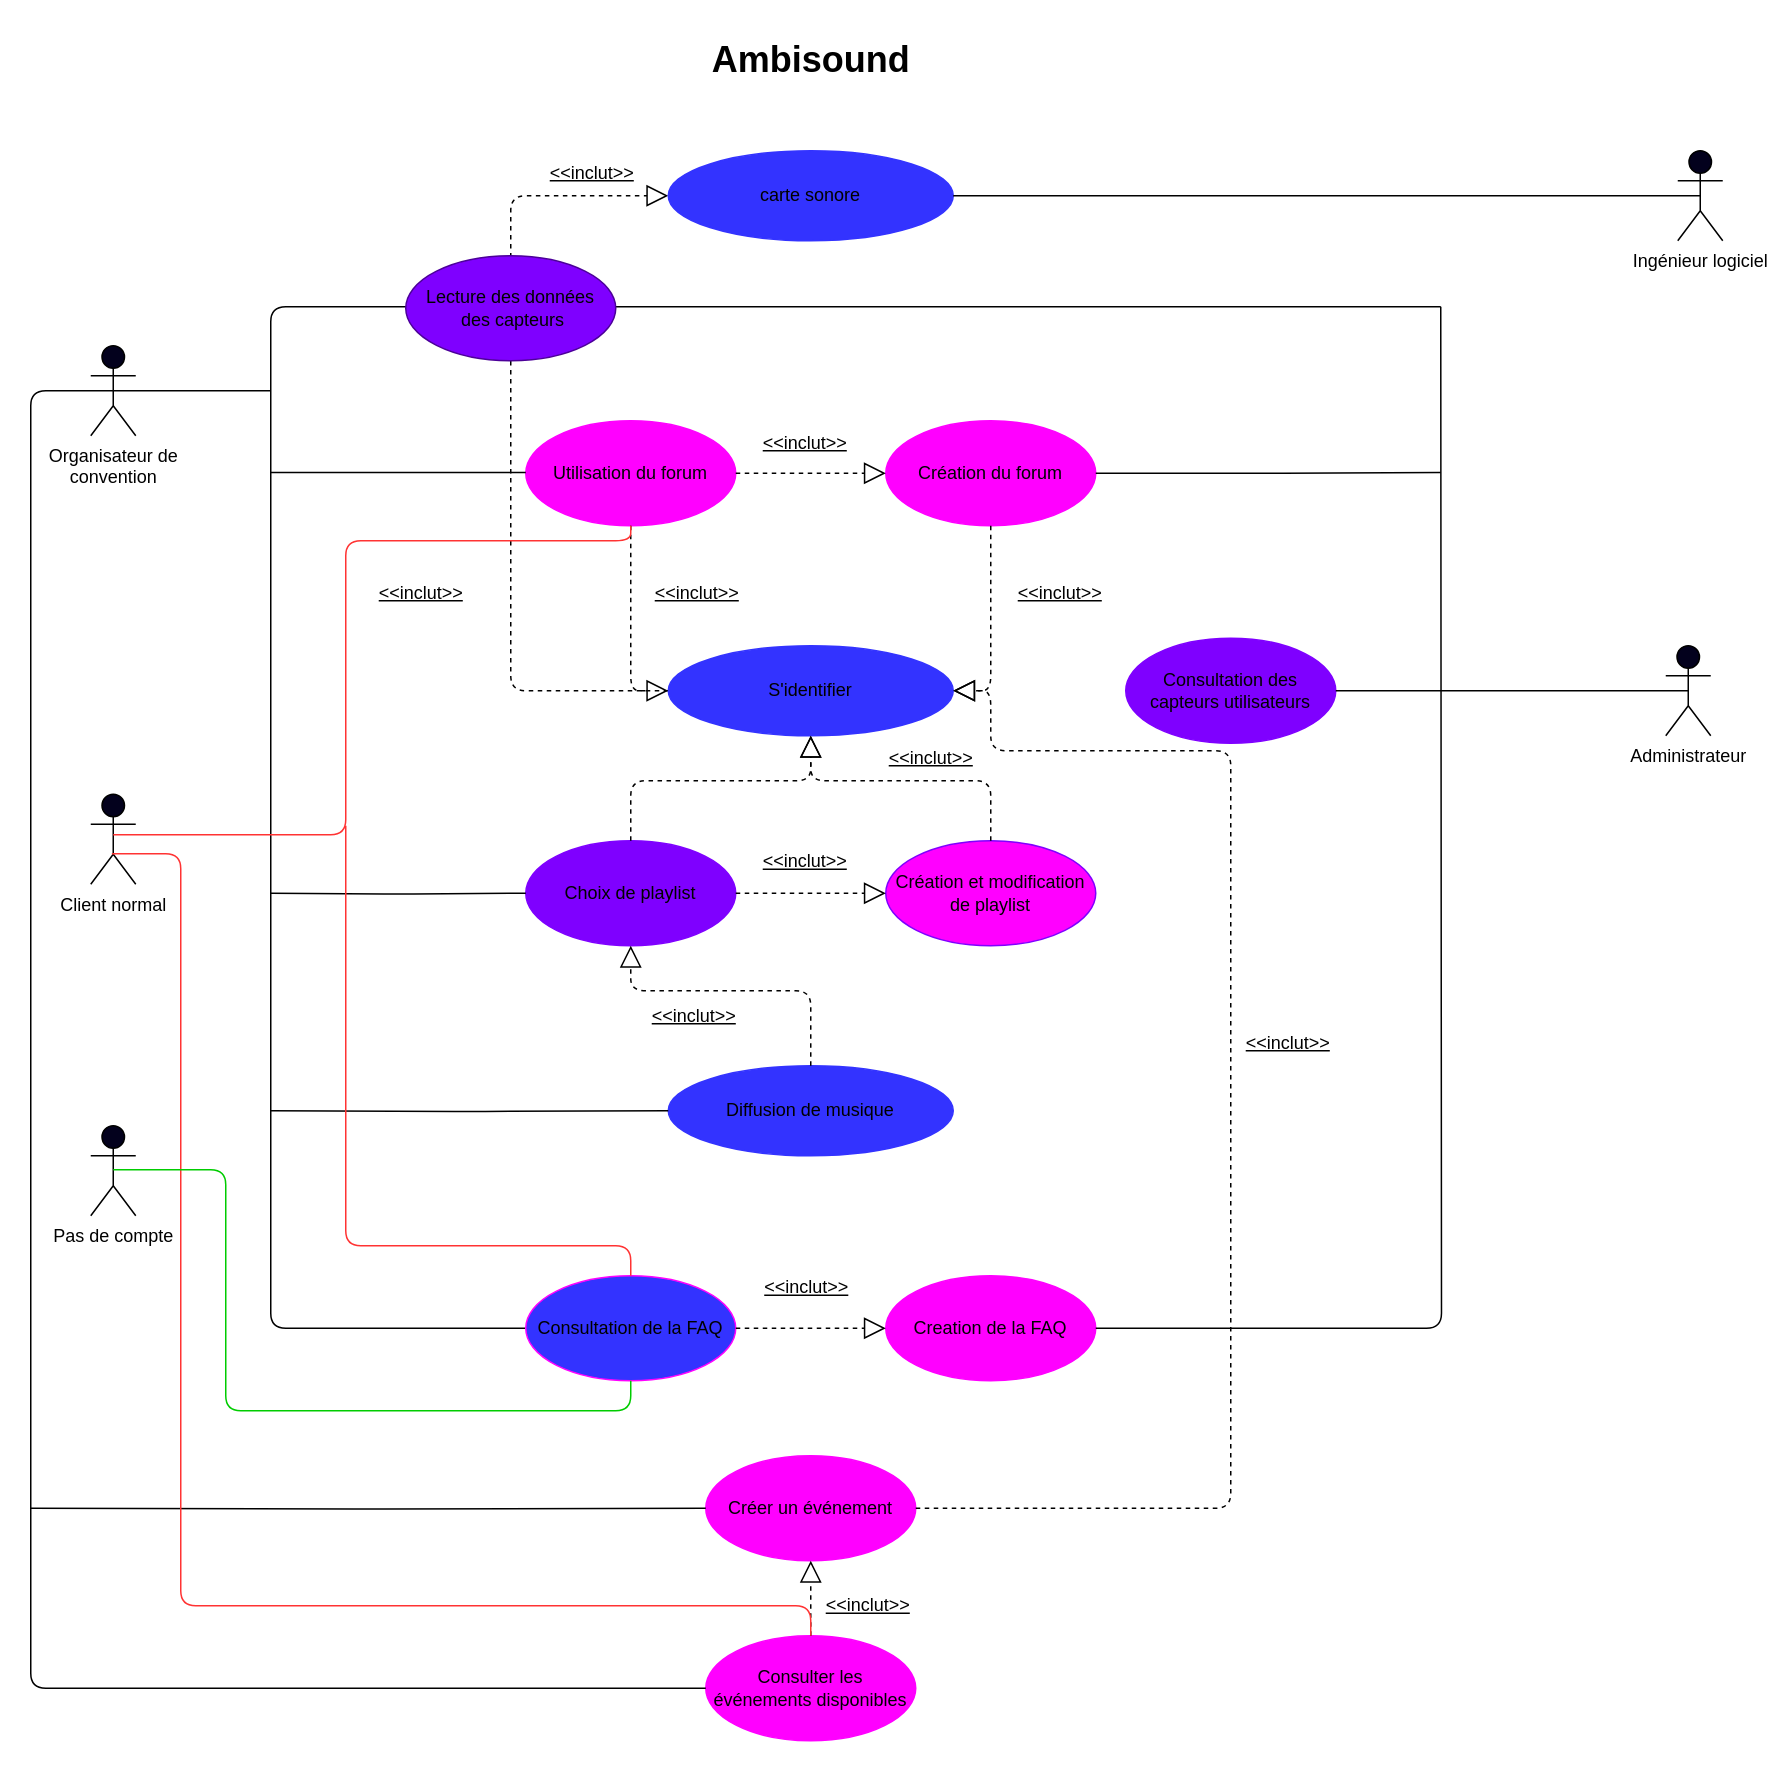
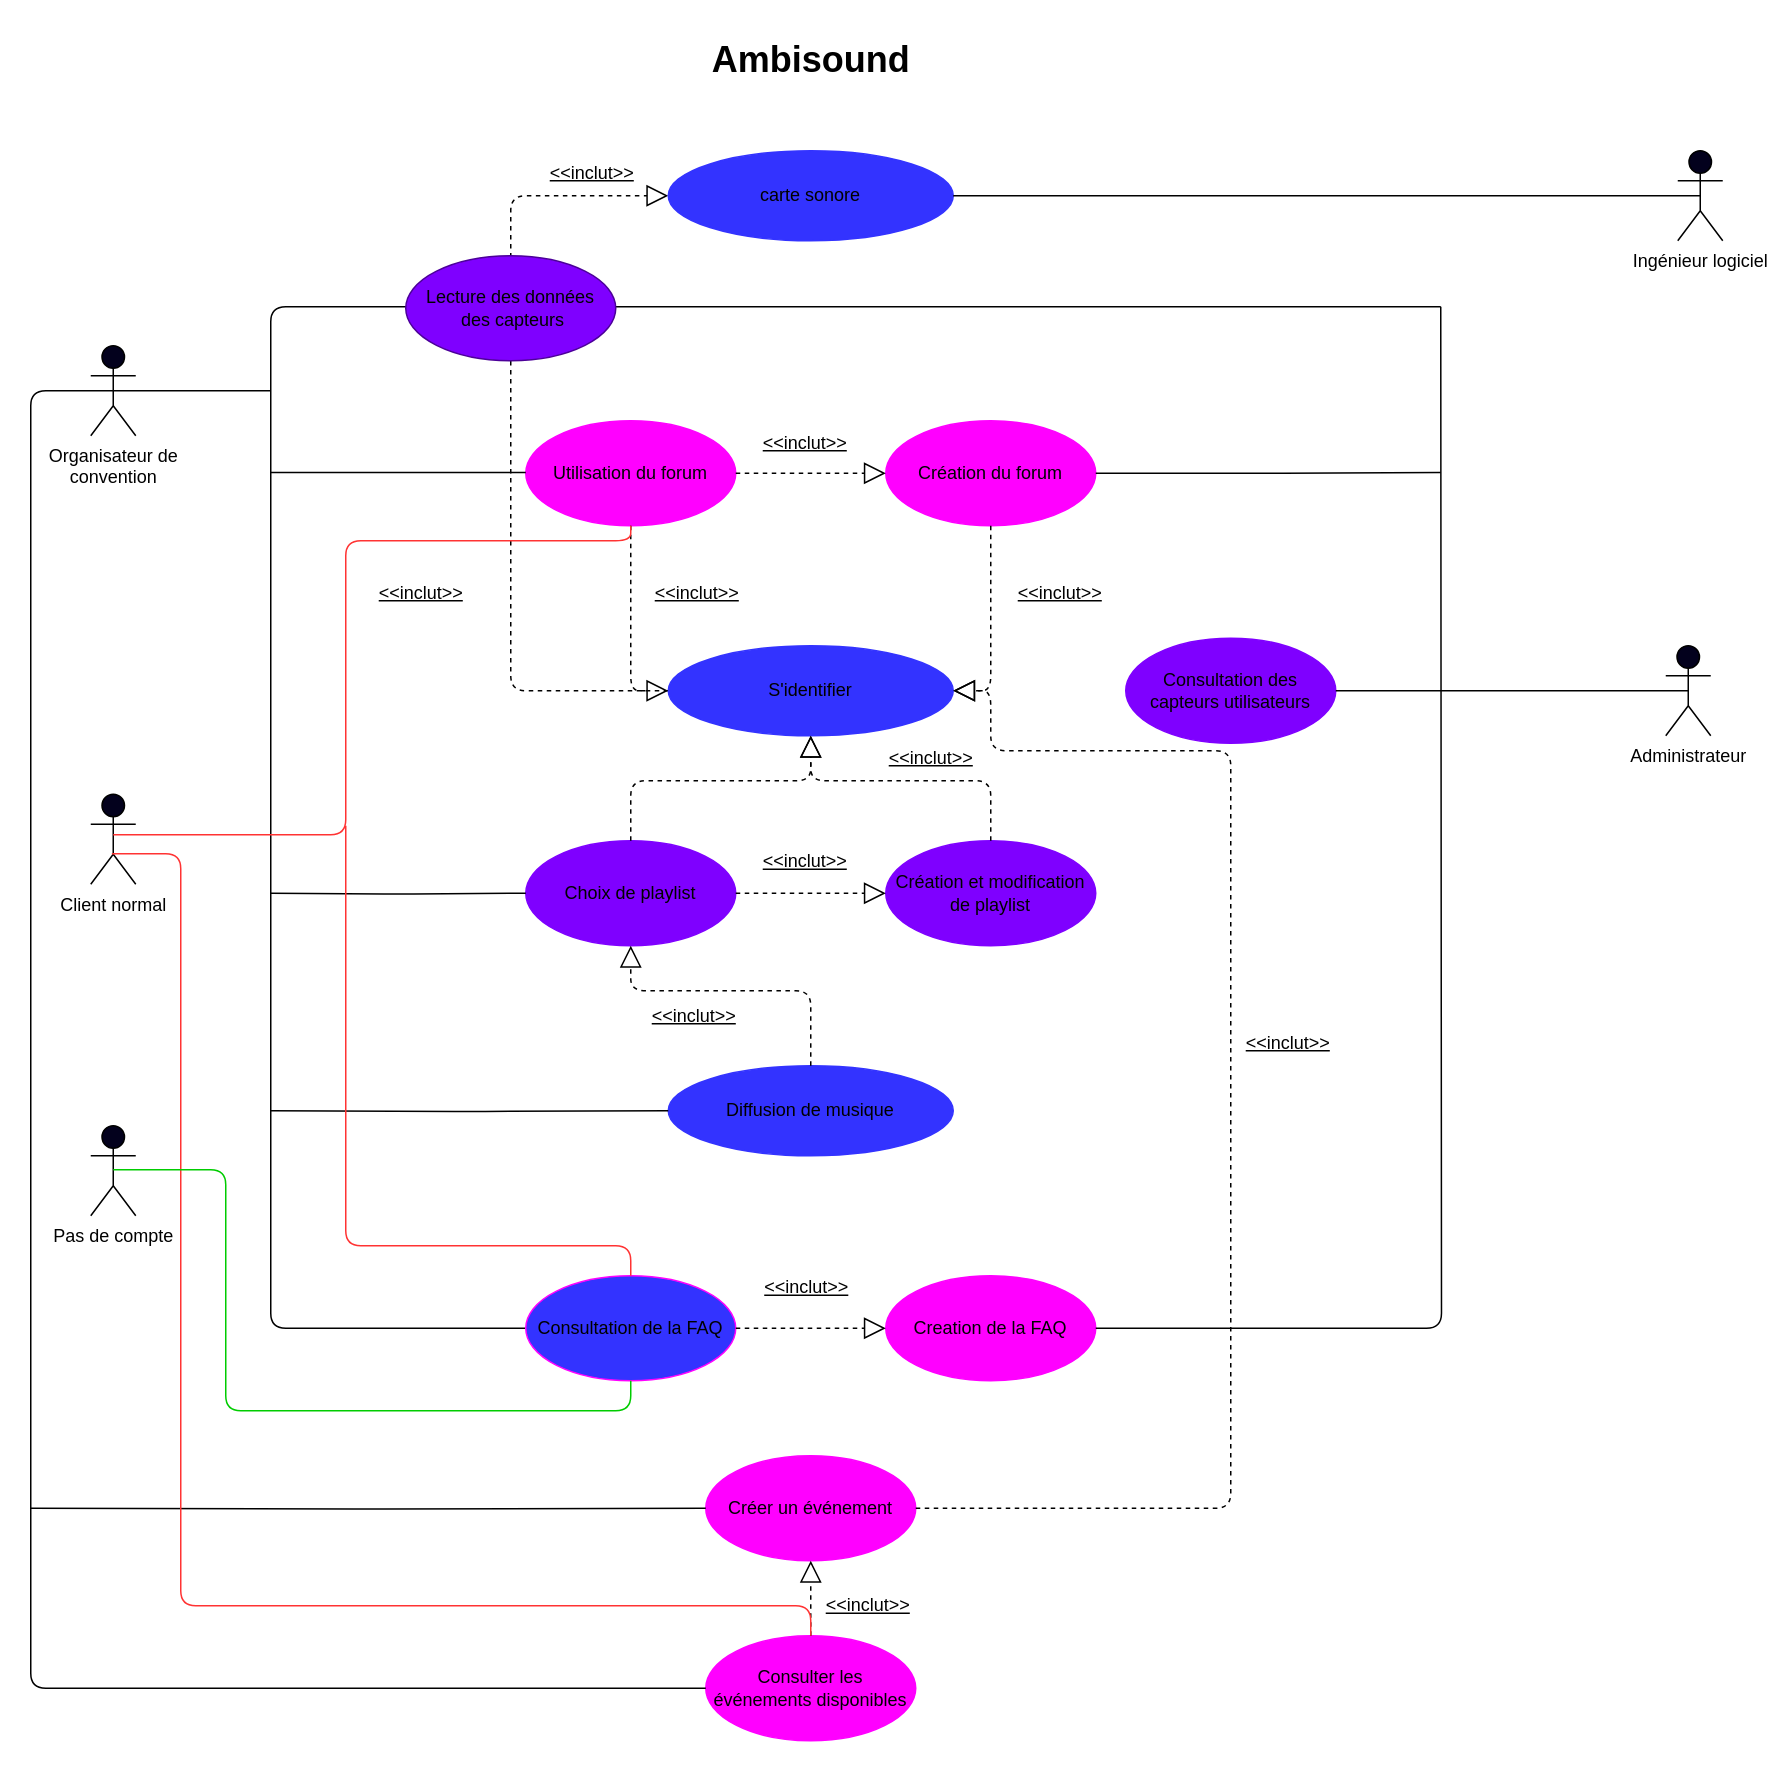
node "Création et modification de playlist": fillcolor #ff00ff -> #7f00ff
